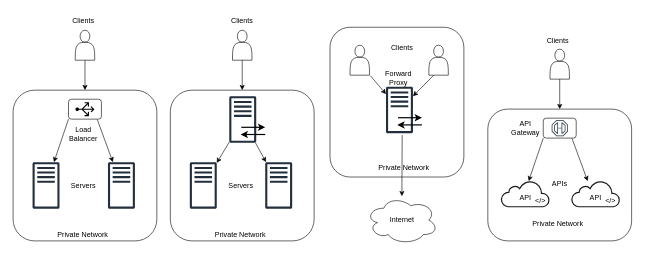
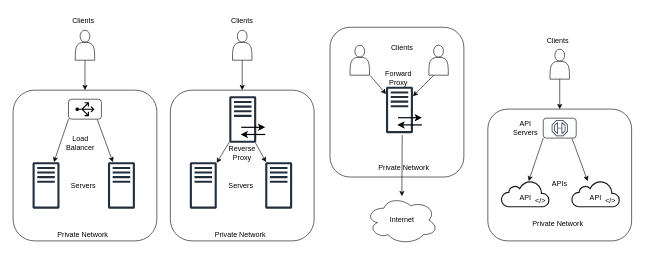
node "API Gateway": label "API Gateway" -> "API Servers"
node "Load Balancer": moved (83, 134) -> (80, 143)
node "Reverse Proxy": added
